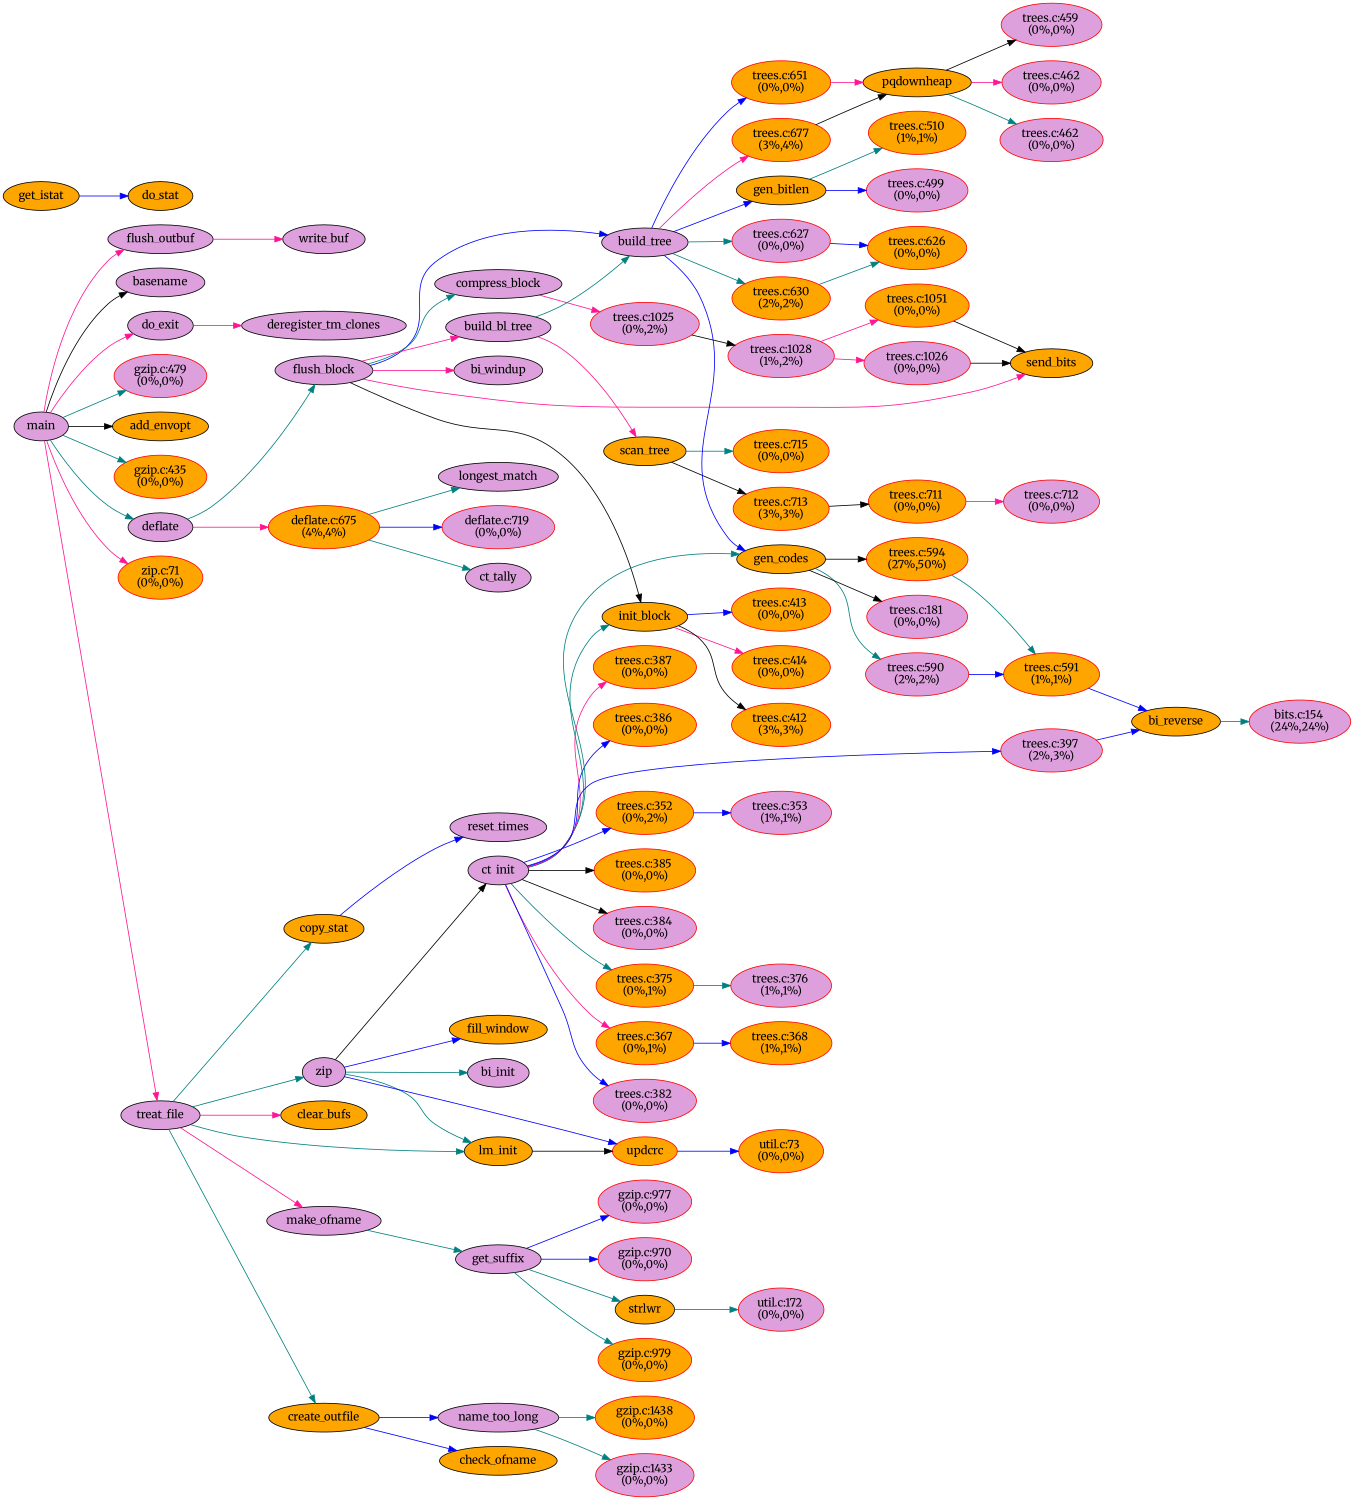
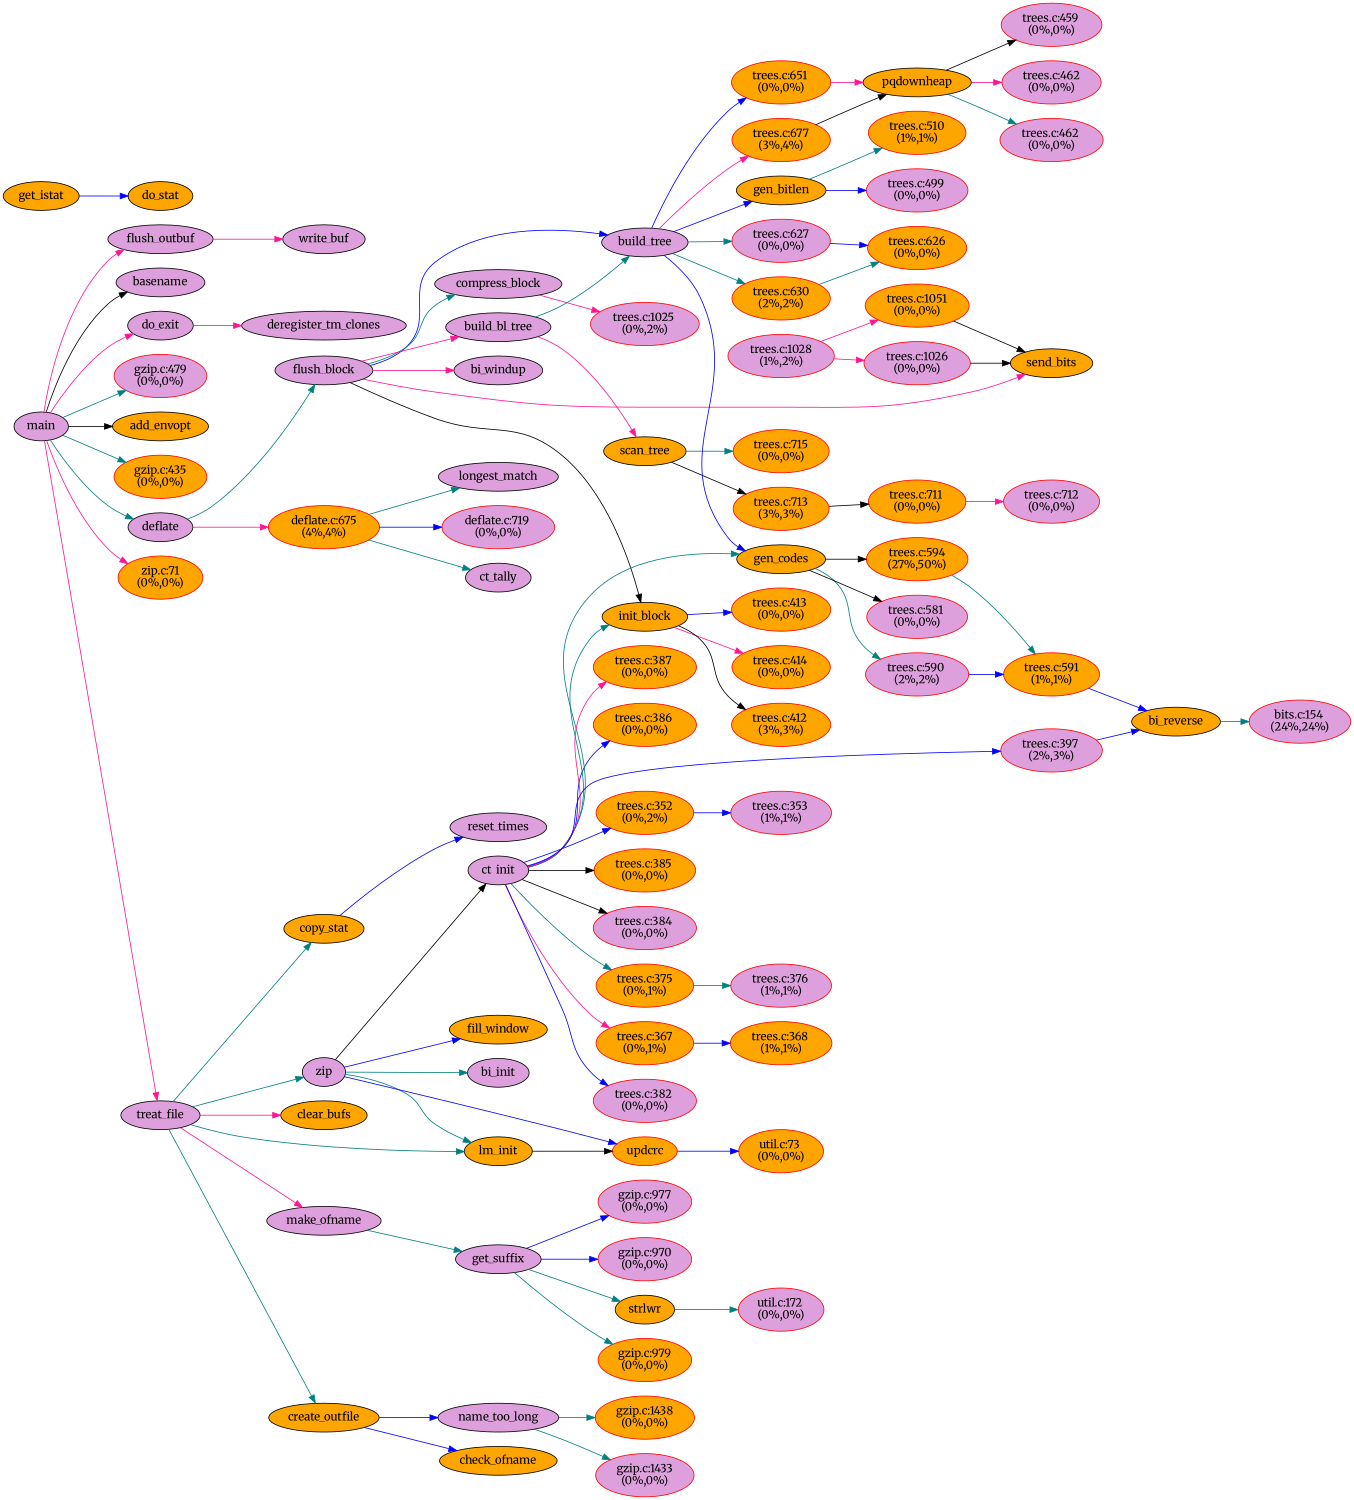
edge "trees.c:1025 (0%,2%)" -> "trees.c:1028 (1%,2%)": removed
node "trees.c:181 (0%,0%)": label "trees.c:181 (0%,0%)" -> "trees.c:581 (0%,0%)"
